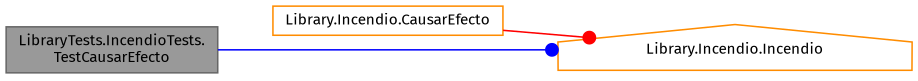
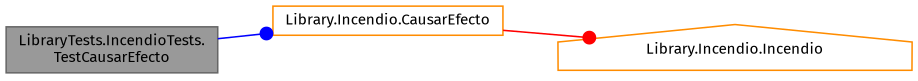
edge "LibraryTests.IncendioTests. TestCausarEfecto" -> "Library.Incendio.Incendio": now "LibraryTests.IncendioTests. TestCausarEfecto" -> "Library.Incendio.CausarEfecto"
